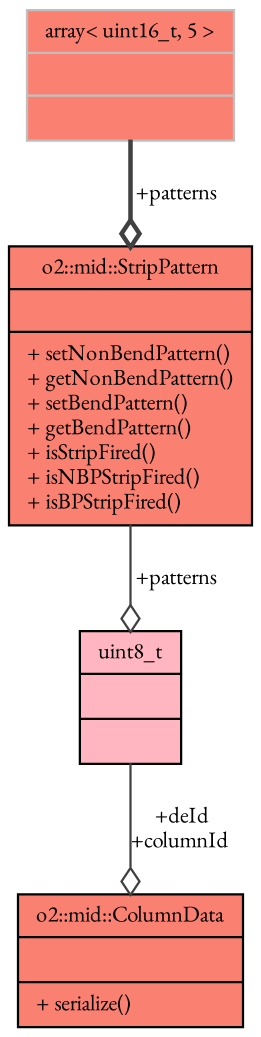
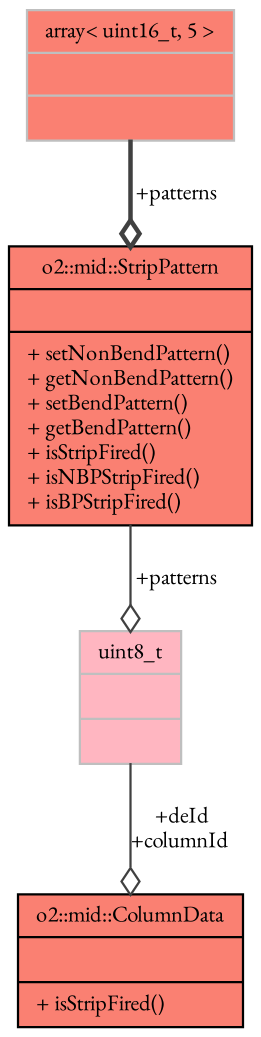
node "uint8_t": color black -> grey75
node "o2::mid::ColumnData": text "+ serialize()" -> "+ isStripFired()"
